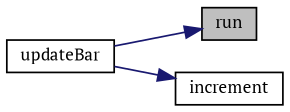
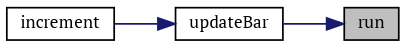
edge "updateBar" -> "increment": reversed
